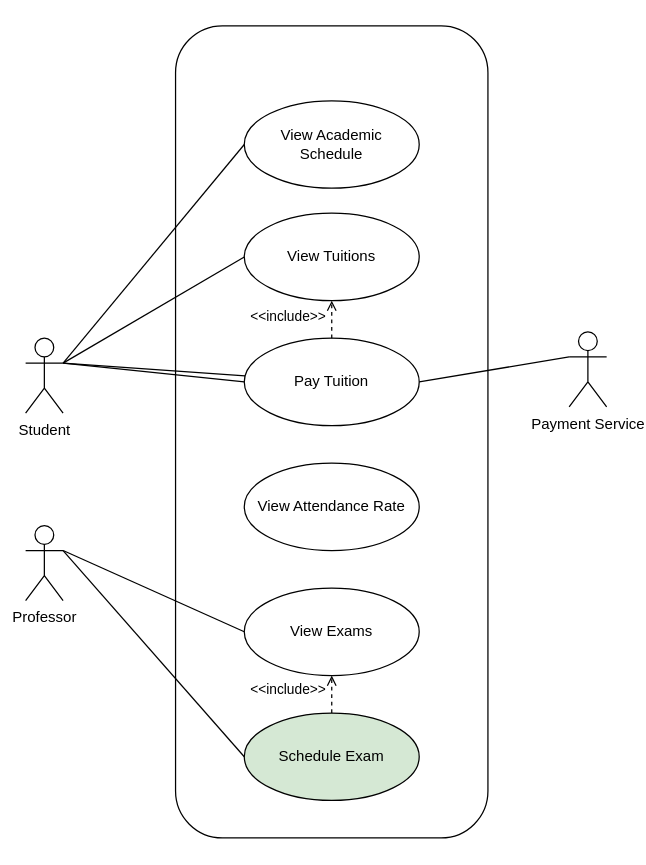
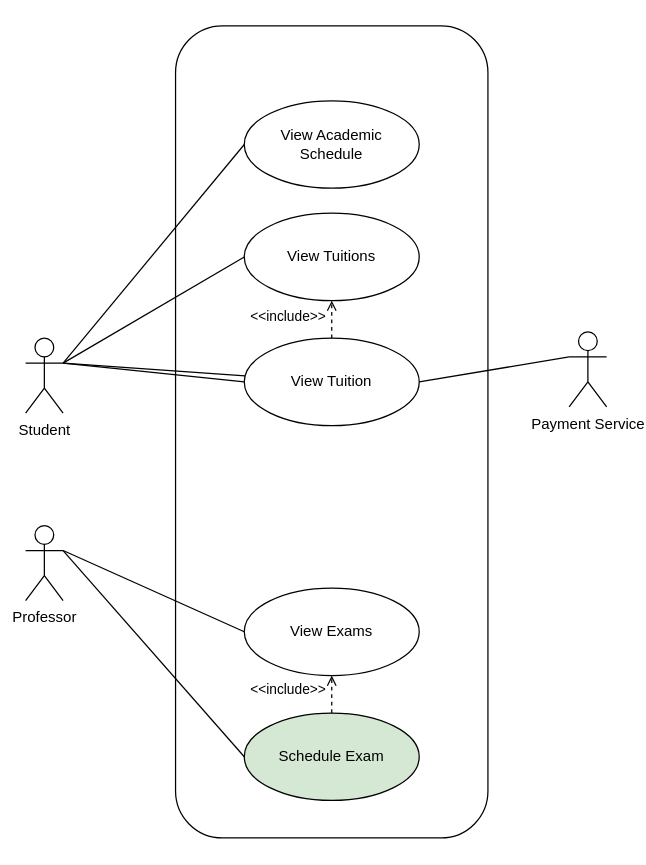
node "Pay Tuition": label "Pay Tuition" -> "View Tuition"
node "View Attendance Rate": removed
